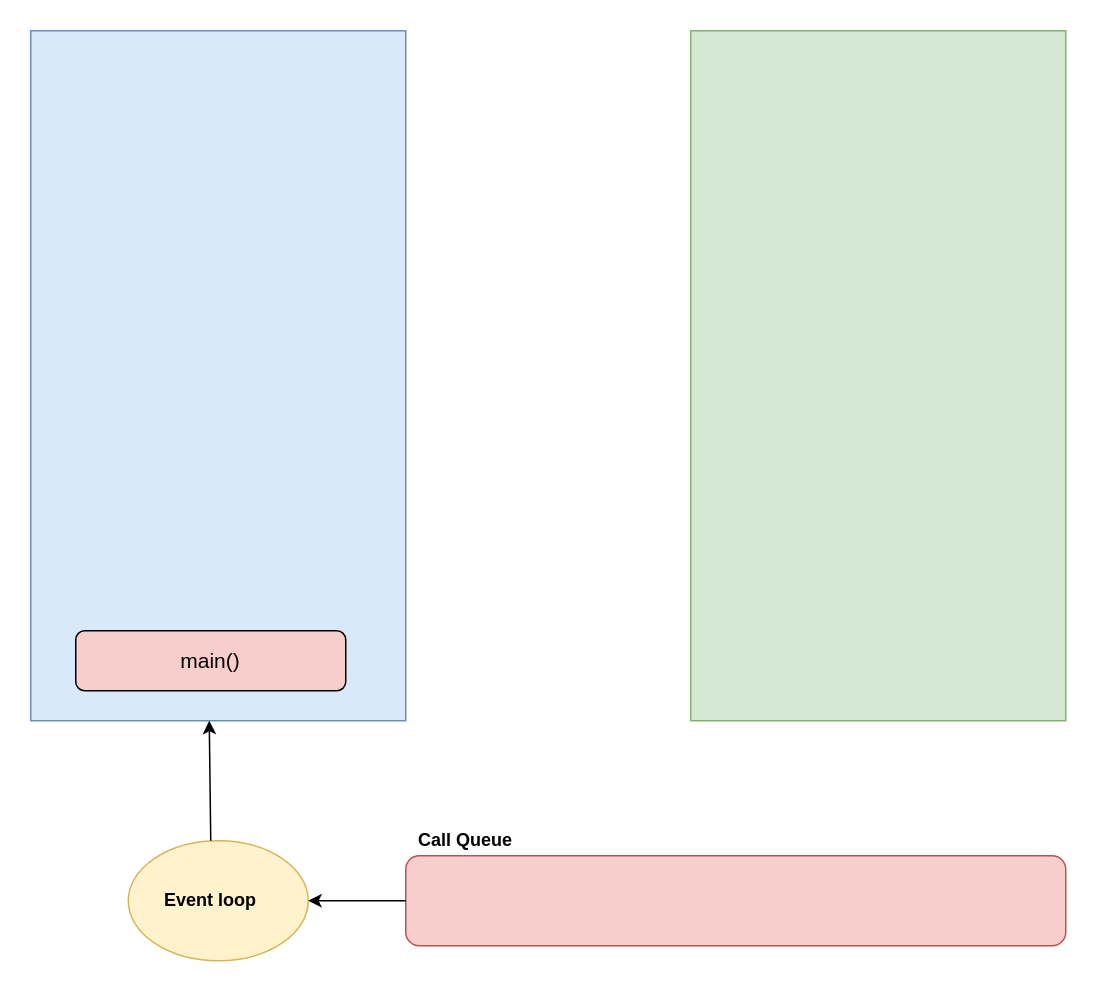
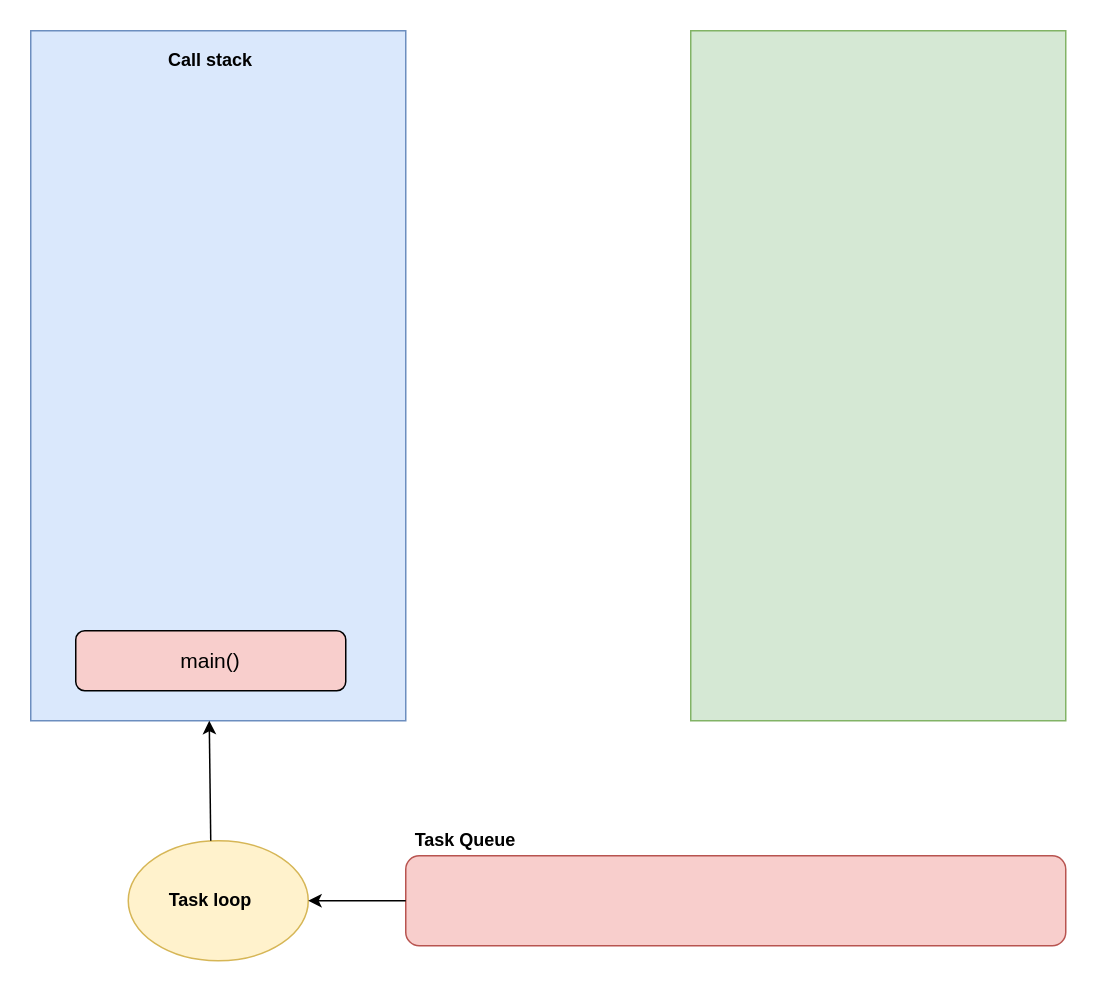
node "Call stack": added
node "Call Queue": label "Call Queue" -> "Task Queue"
node "Event loop": label "Event loop" -> "Task loop"
